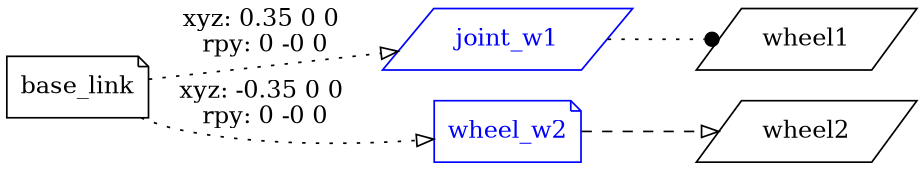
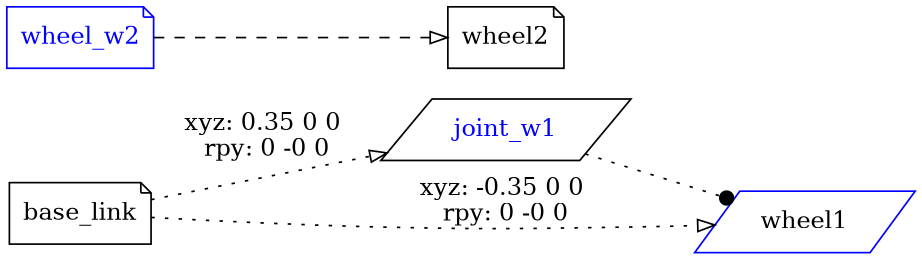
node "joint_w1": color blue -> black
node "wheel1": color black -> blue
node "wheel2": shape parallelogram -> note
edge "base_link" -> "wheel_w2": now "base_link" -> "wheel1"
